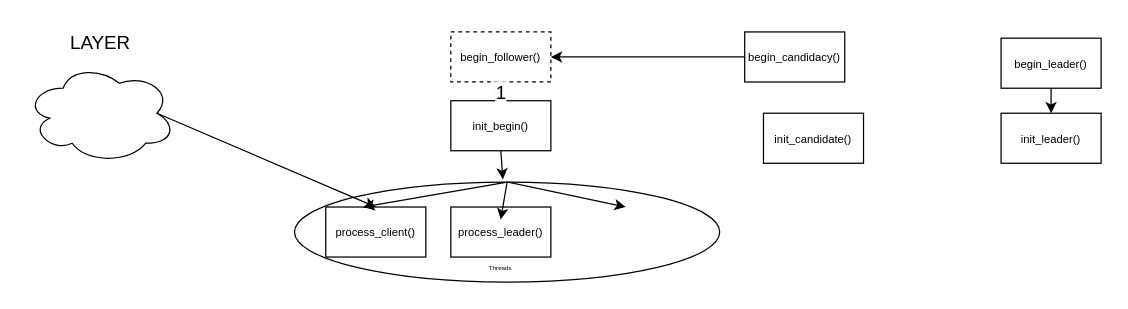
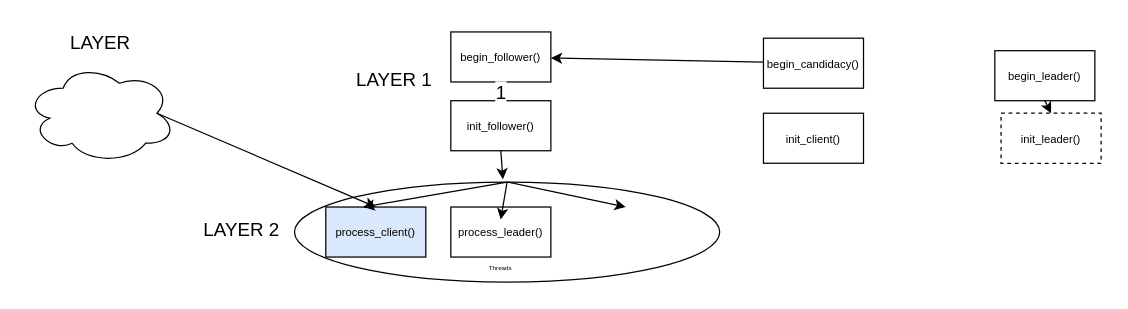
node "begin_follower()": style dashed -> solid
node "begin_candidacy()": moved (794, 57) -> (813, 63)
node "begin_leader()": moved (1051, 63) -> (1044, 76)
node "LAYER 1": added
node "init_begin()": label "init_begin()" -> "init_follower()"
node "init_candidate()": label "init_candidate()" -> "init_client()"
node "init_leader()": style solid -> dashed
node "LAYER 2": added
node "process_client()": fillcolor #ffffff -> #dae8fc
